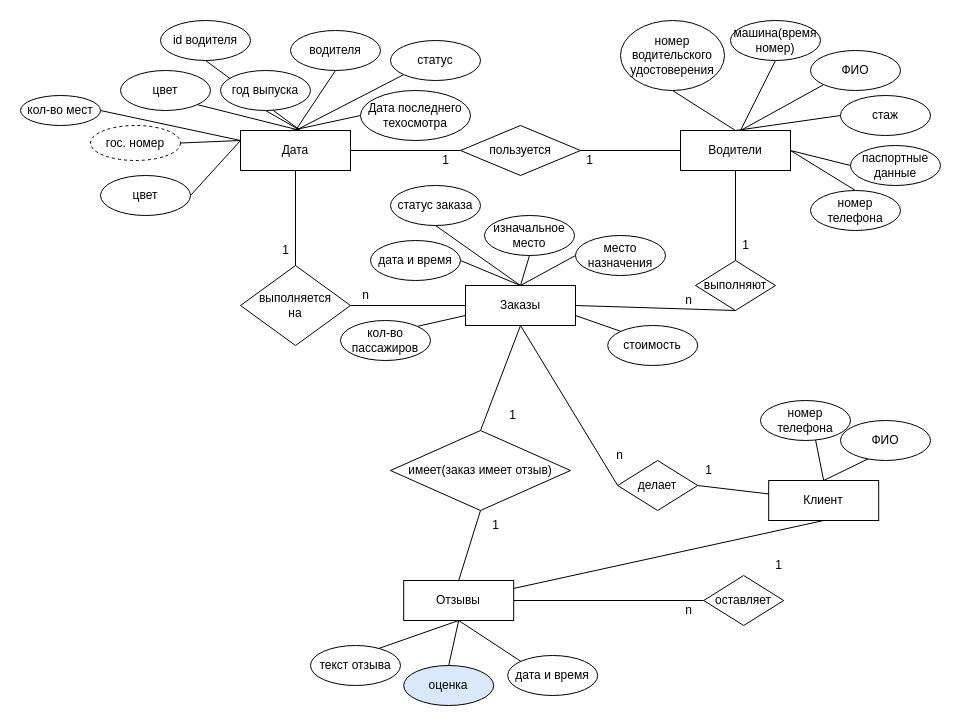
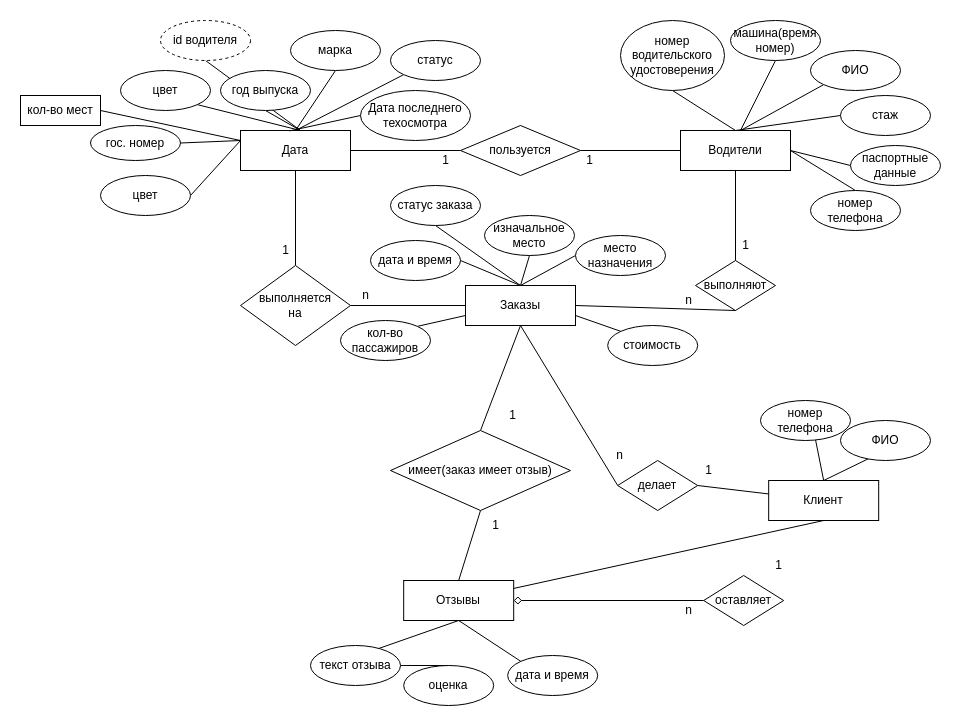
node "id водителя": style solid -> dashed
node "водителя": label "водителя" -> "марка"
node "кол-во мест": shape ellipse -> rectangle
node "гос. номер": style dashed -> solid
edge "Отзывы" -- "оставляет": arrowhead none -> diamond
edge "Отзывы" -- "оценка": now "текст отзыва" -- "оценка"
node "оценка": fillcolor #dae8fc -> #ffffff
